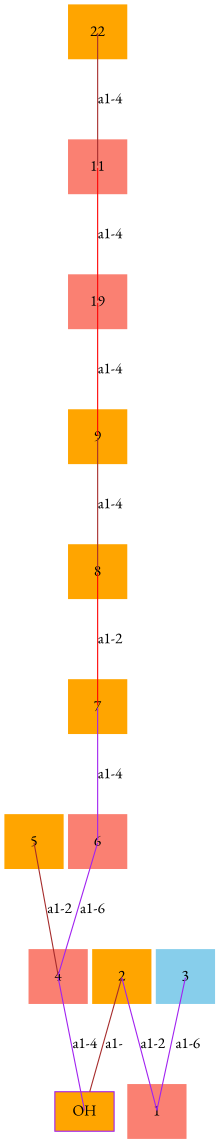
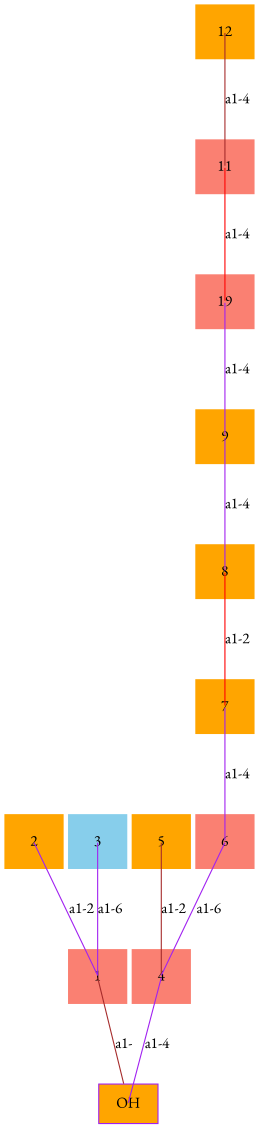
node "22": label "22" -> "12"
edge "19" -- "9": color red -> purple
edge "9" -- "8": color brown -> purple
edge "2" -- "OH": now "1" -- "OH"
